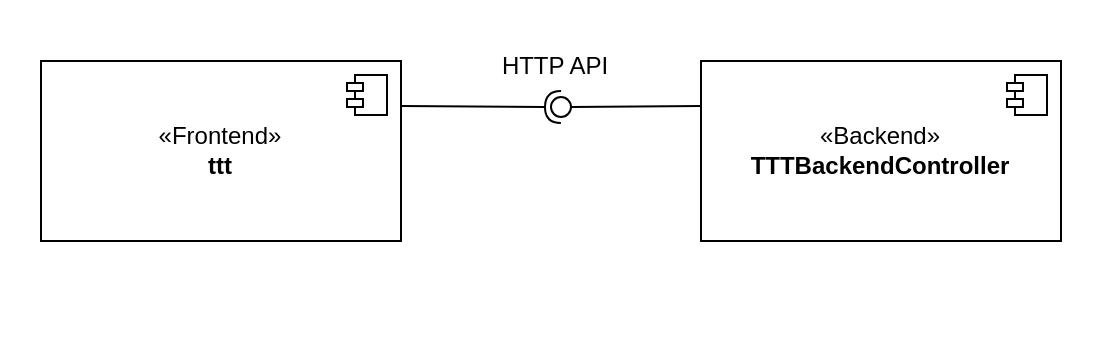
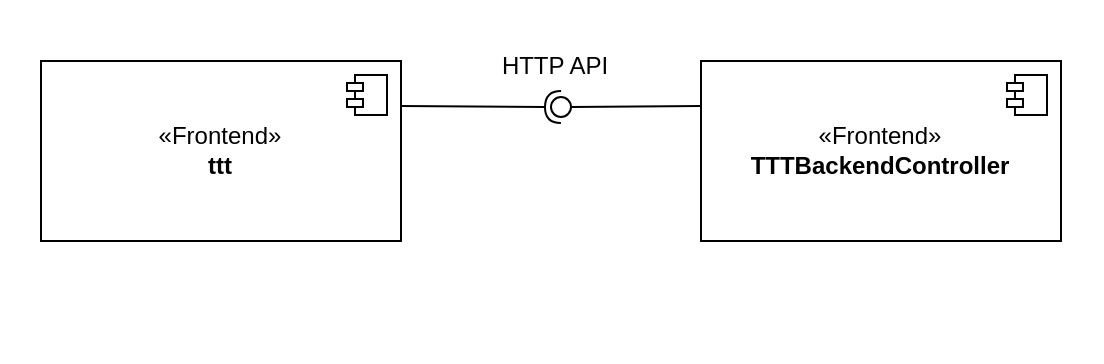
node "«Backend» TTTBackendController": label "«Backend» TTTBackendController" -> "«Frontend» TTTBackendController"
